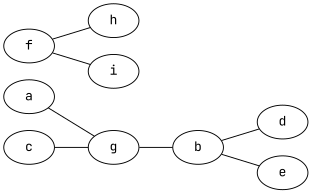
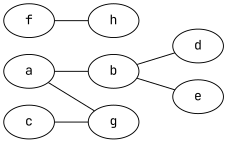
node "i": removed
edge "g" -- "b": now "a" -- "b"
